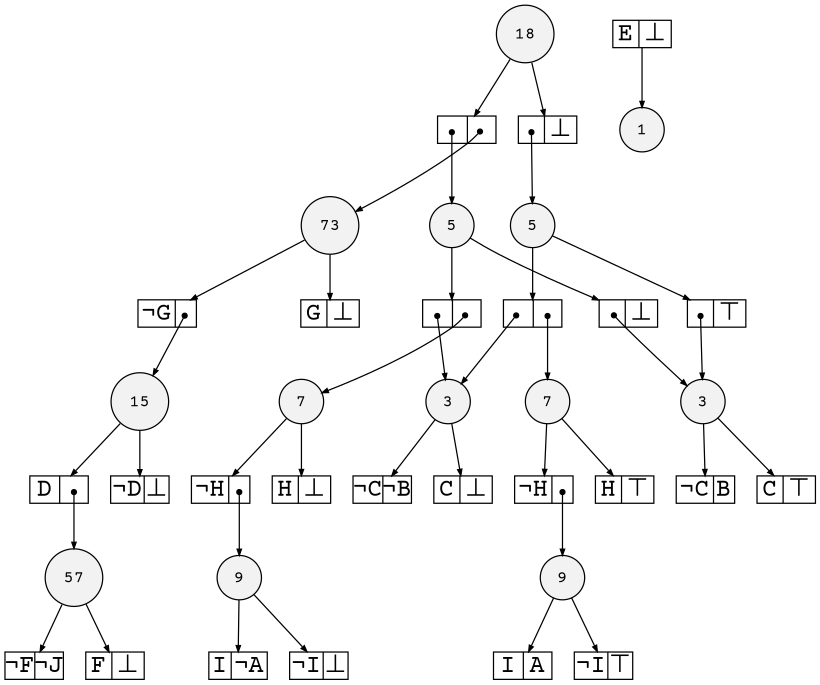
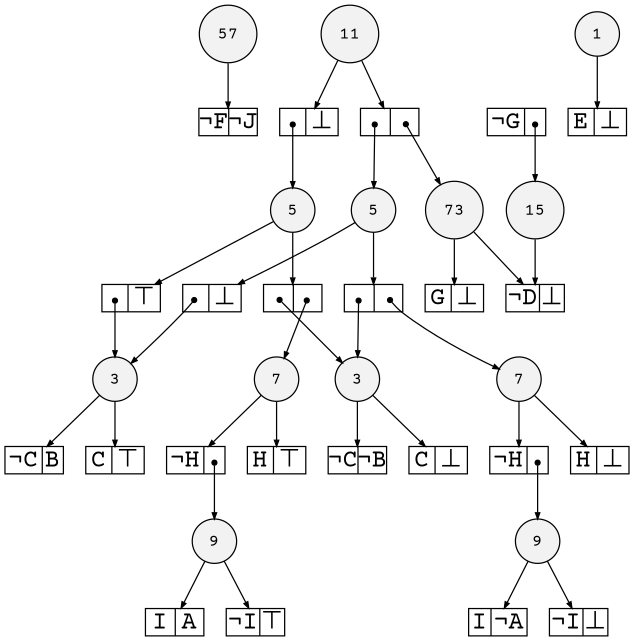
node "18": label "18" -> "11"
edge "E" -> "1": reversed
edge "73" -> "¬G": now "73" -> "¬D"
node "D": removed
node "F": removed
